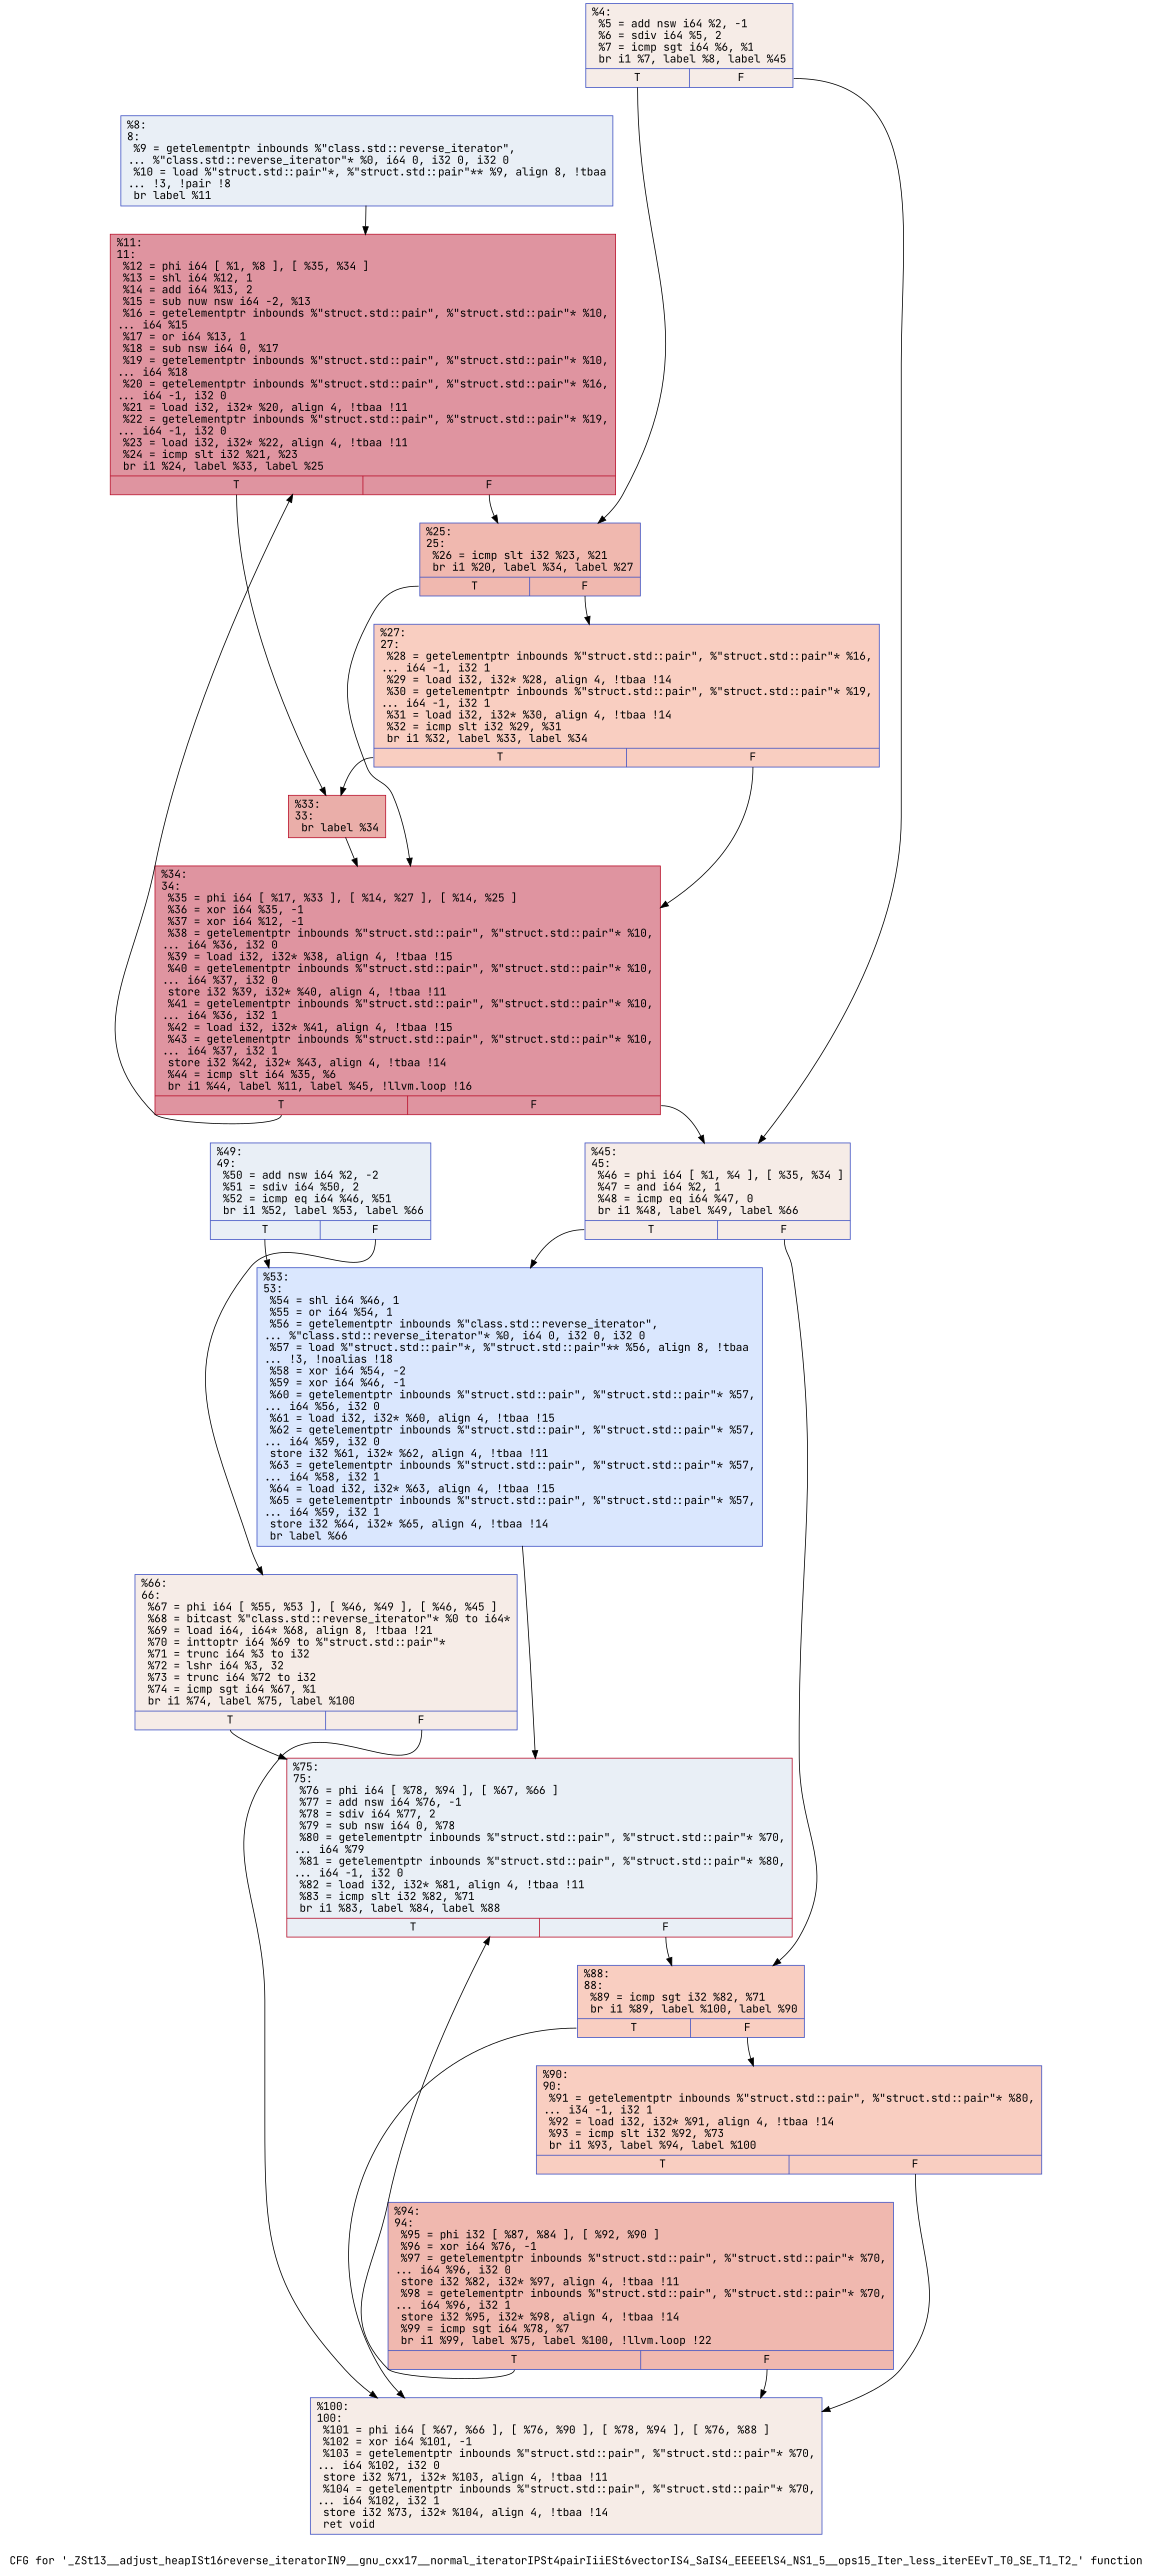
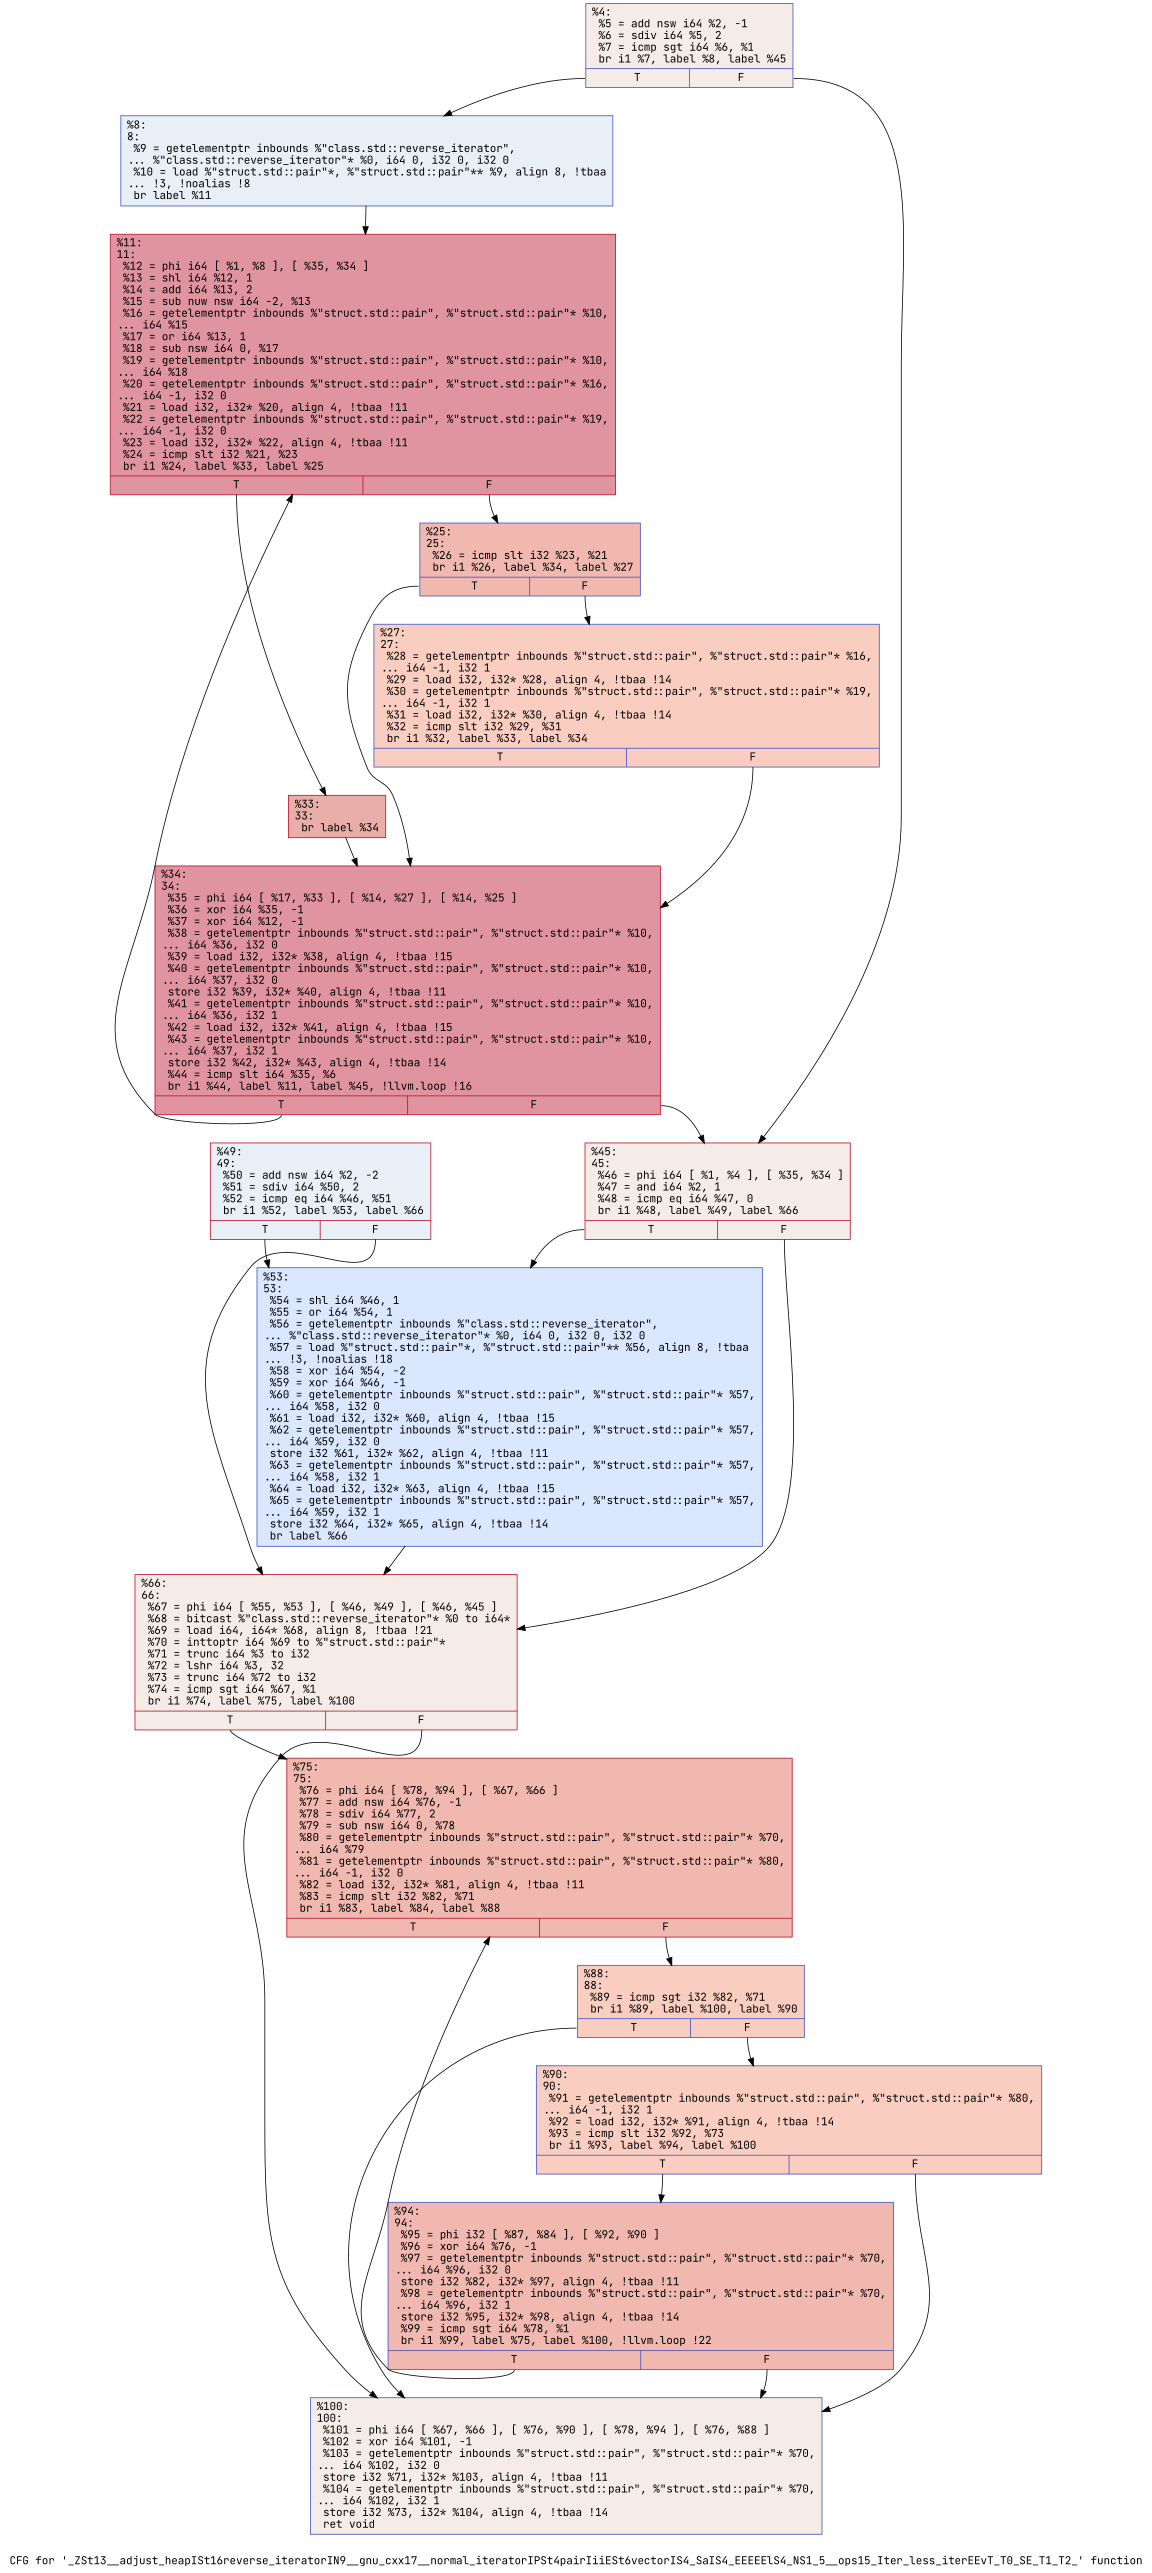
node "%8:": text "... !3, !pair !8" -> "... !3, !noalias !8"
edge "%4:" -> "%25:": now "%4:" -> "%8:"
node "%25:": text "br i1 %20, label %34, label %27" -> "br i1 %26, label %34, label %27"
edge "%27:" -> "%33:": removed
node "%49:": color #3d50c3ff -> #b70d28ff
node "%45:": color #3d50c3ff -> #b70d28ff
node "%53:": text "... i64 %56, i32 0" -> "... i64 %58, i32 0"
edge "%45:" -> "%88:": now "%45:" -> "%66:"
edge "%53:" -> "%75:": now "%53:" -> "%66:"
node "%66:": color #3d50c3ff -> #b70d28ff
node "%75:": fillcolor #cedaeb70 -> #dc5d4a70
node "%90:": text "... i34 -1, i32 1" -> "... i64 -1, i32 1"
edge "%90:" -> "%94:": added
node "%94:": text "%99 = icmp sgt i64 %78, %7" -> "%99 = icmp sgt i64 %78, %1"
